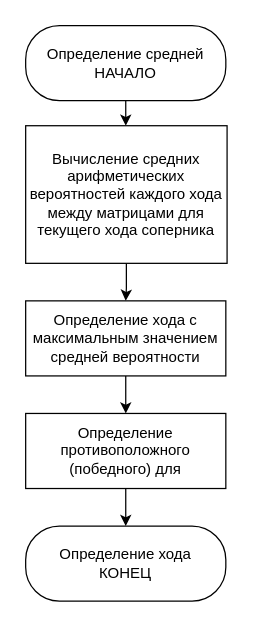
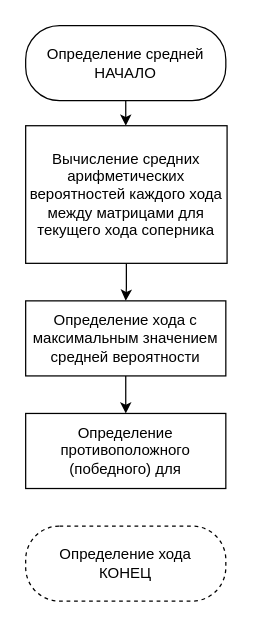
edge "Определение противоположного (победного) для" -> "Определение хода КОНЕЦ": removed
node "Определение хода КОНЕЦ": style solid -> dashed
